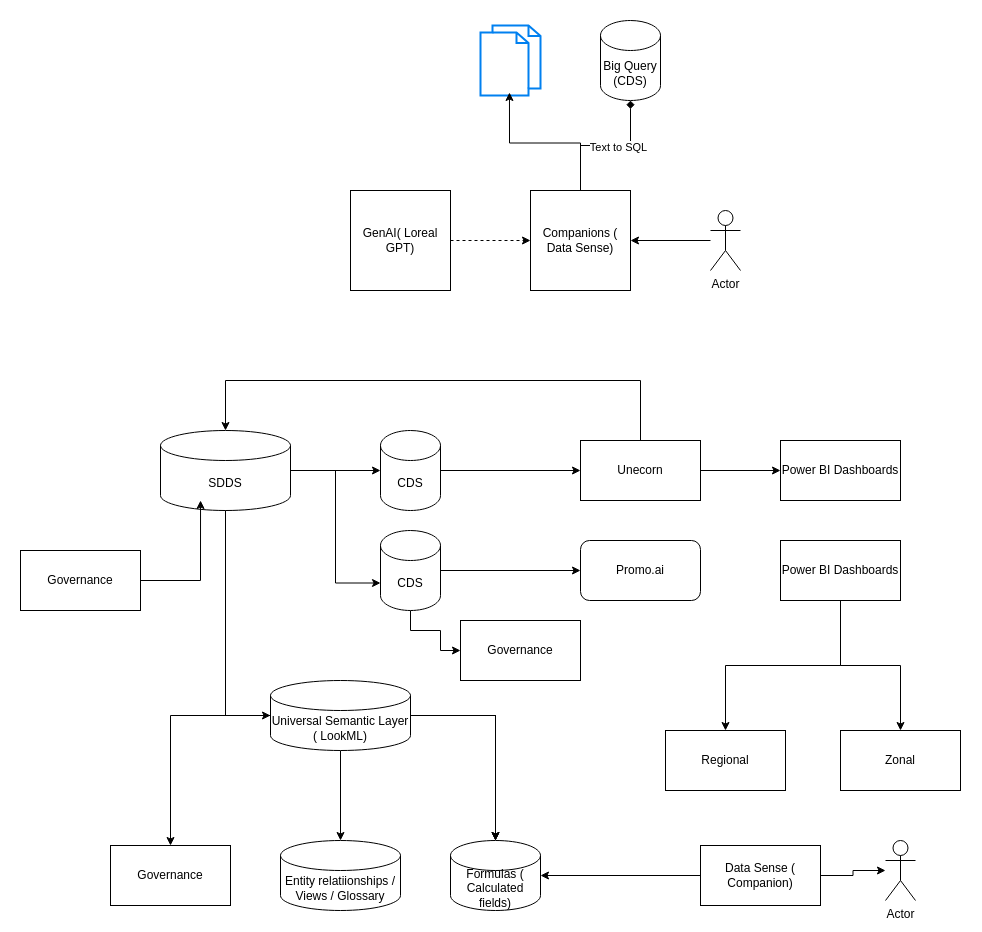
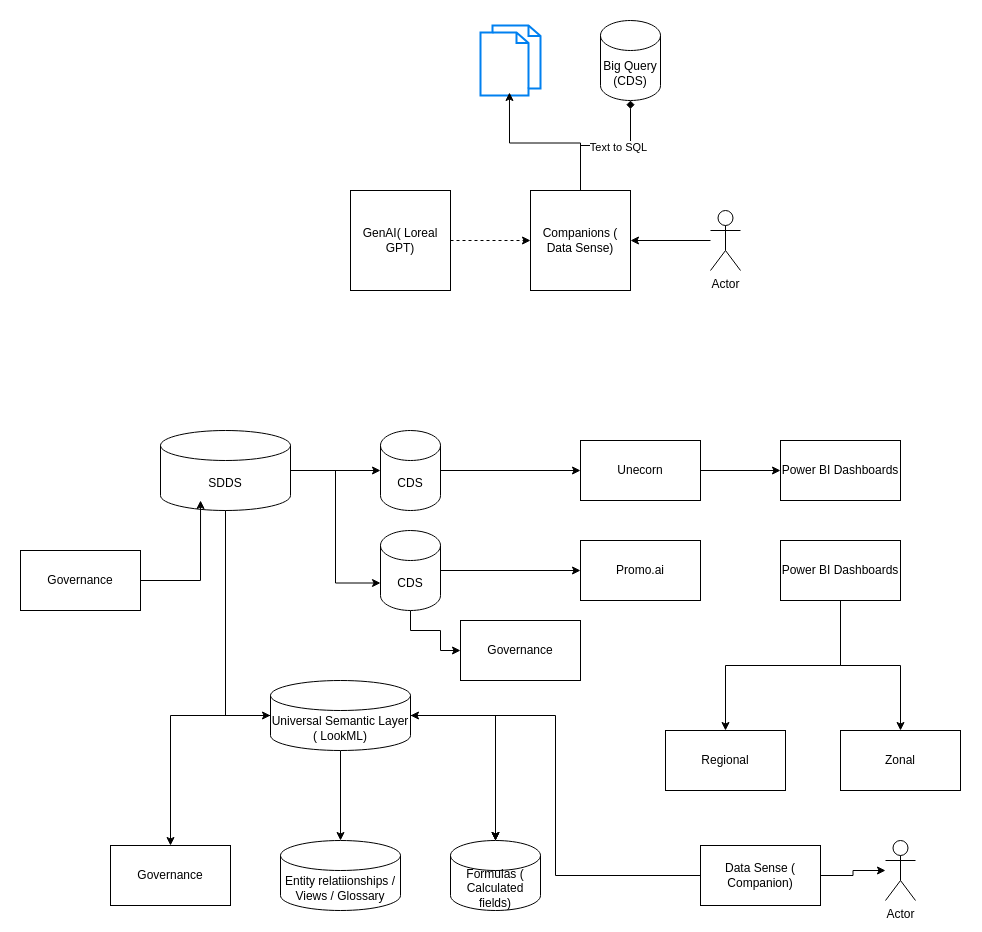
edge "Unecorn" -> "SDDS": removed
node "Promo.ai": shape rounded rectangle -> rectangle
edge "Data Sense ( Companion)" -> "Formulas ( Calculated fields)": now "Data Sense ( Companion)" -> "Universal Semantic Layer ( LookML)"
